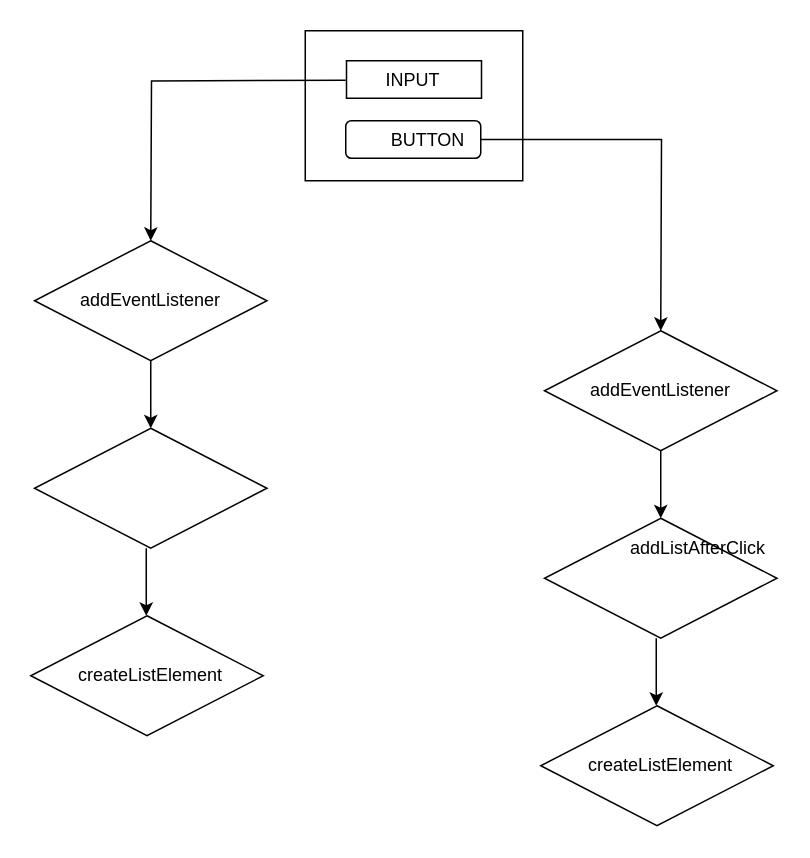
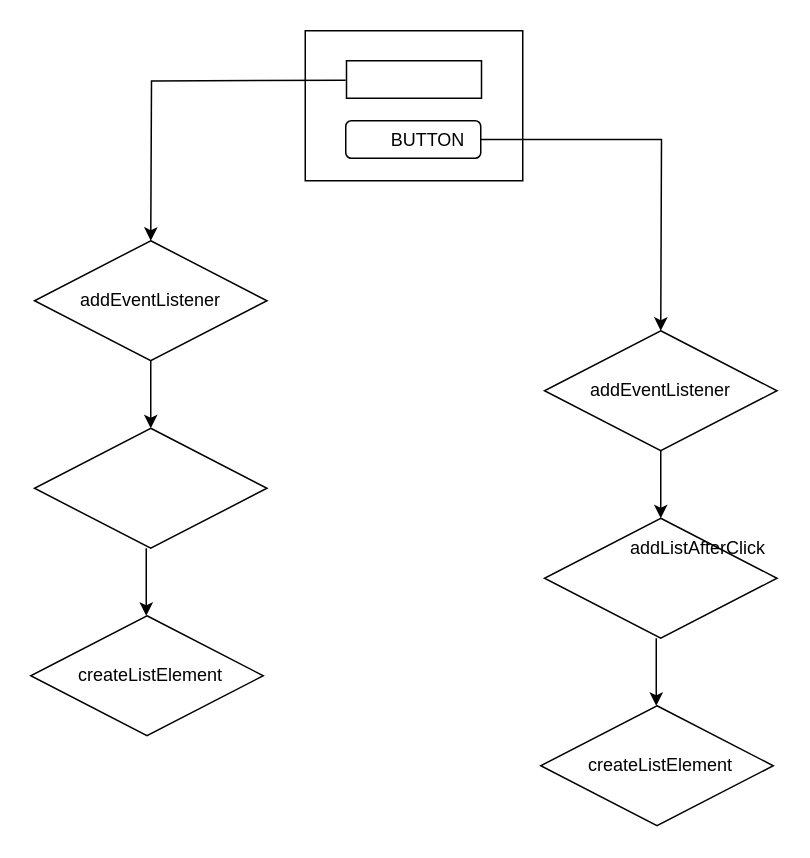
node "INPUT": removed
